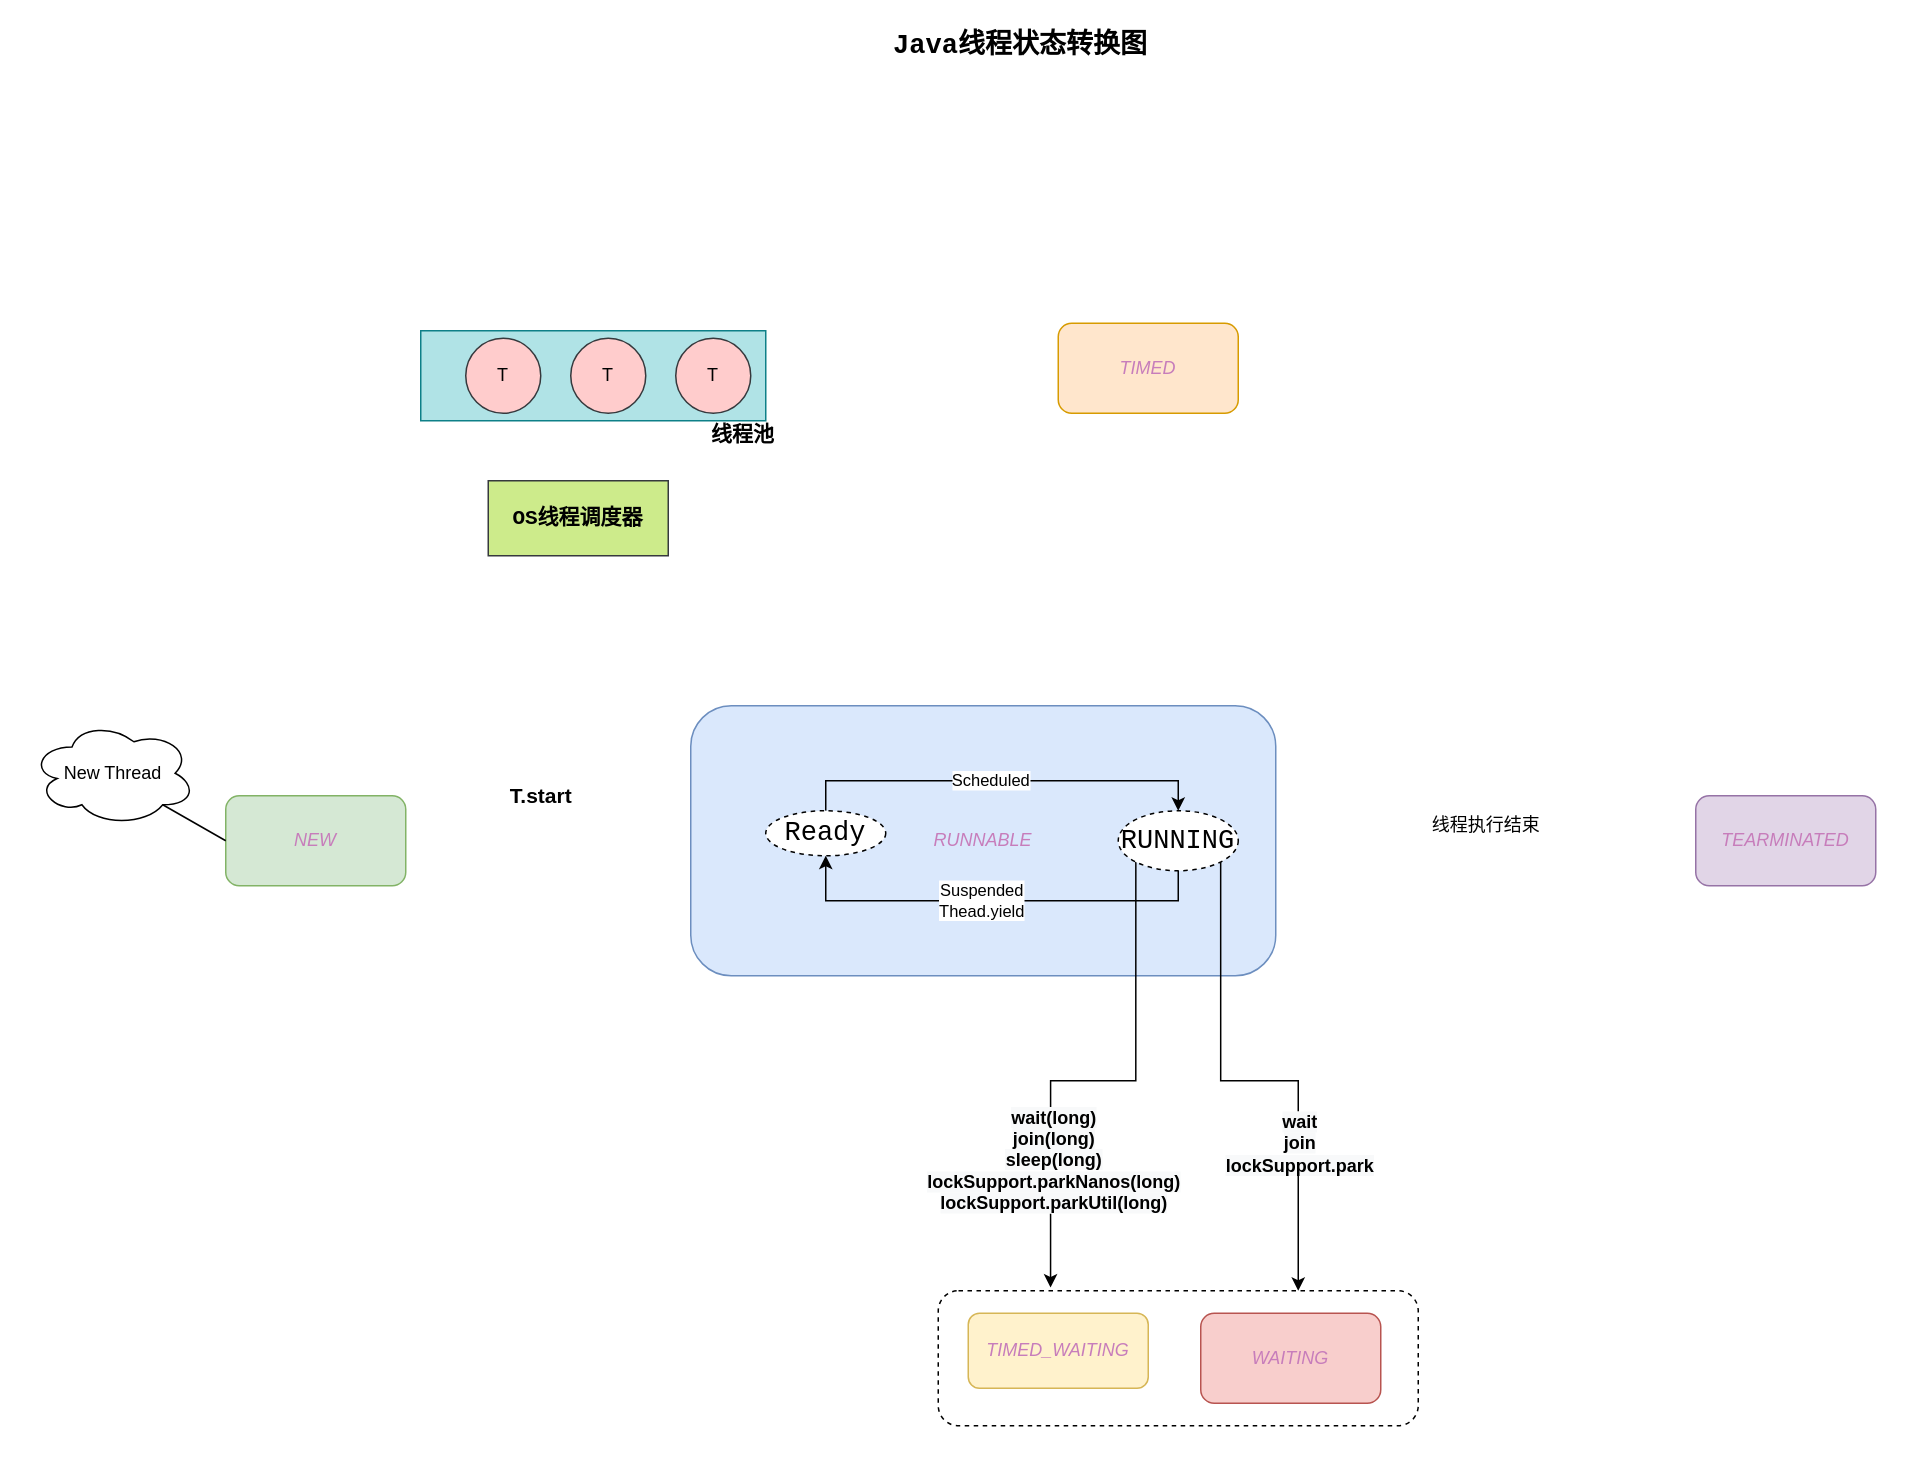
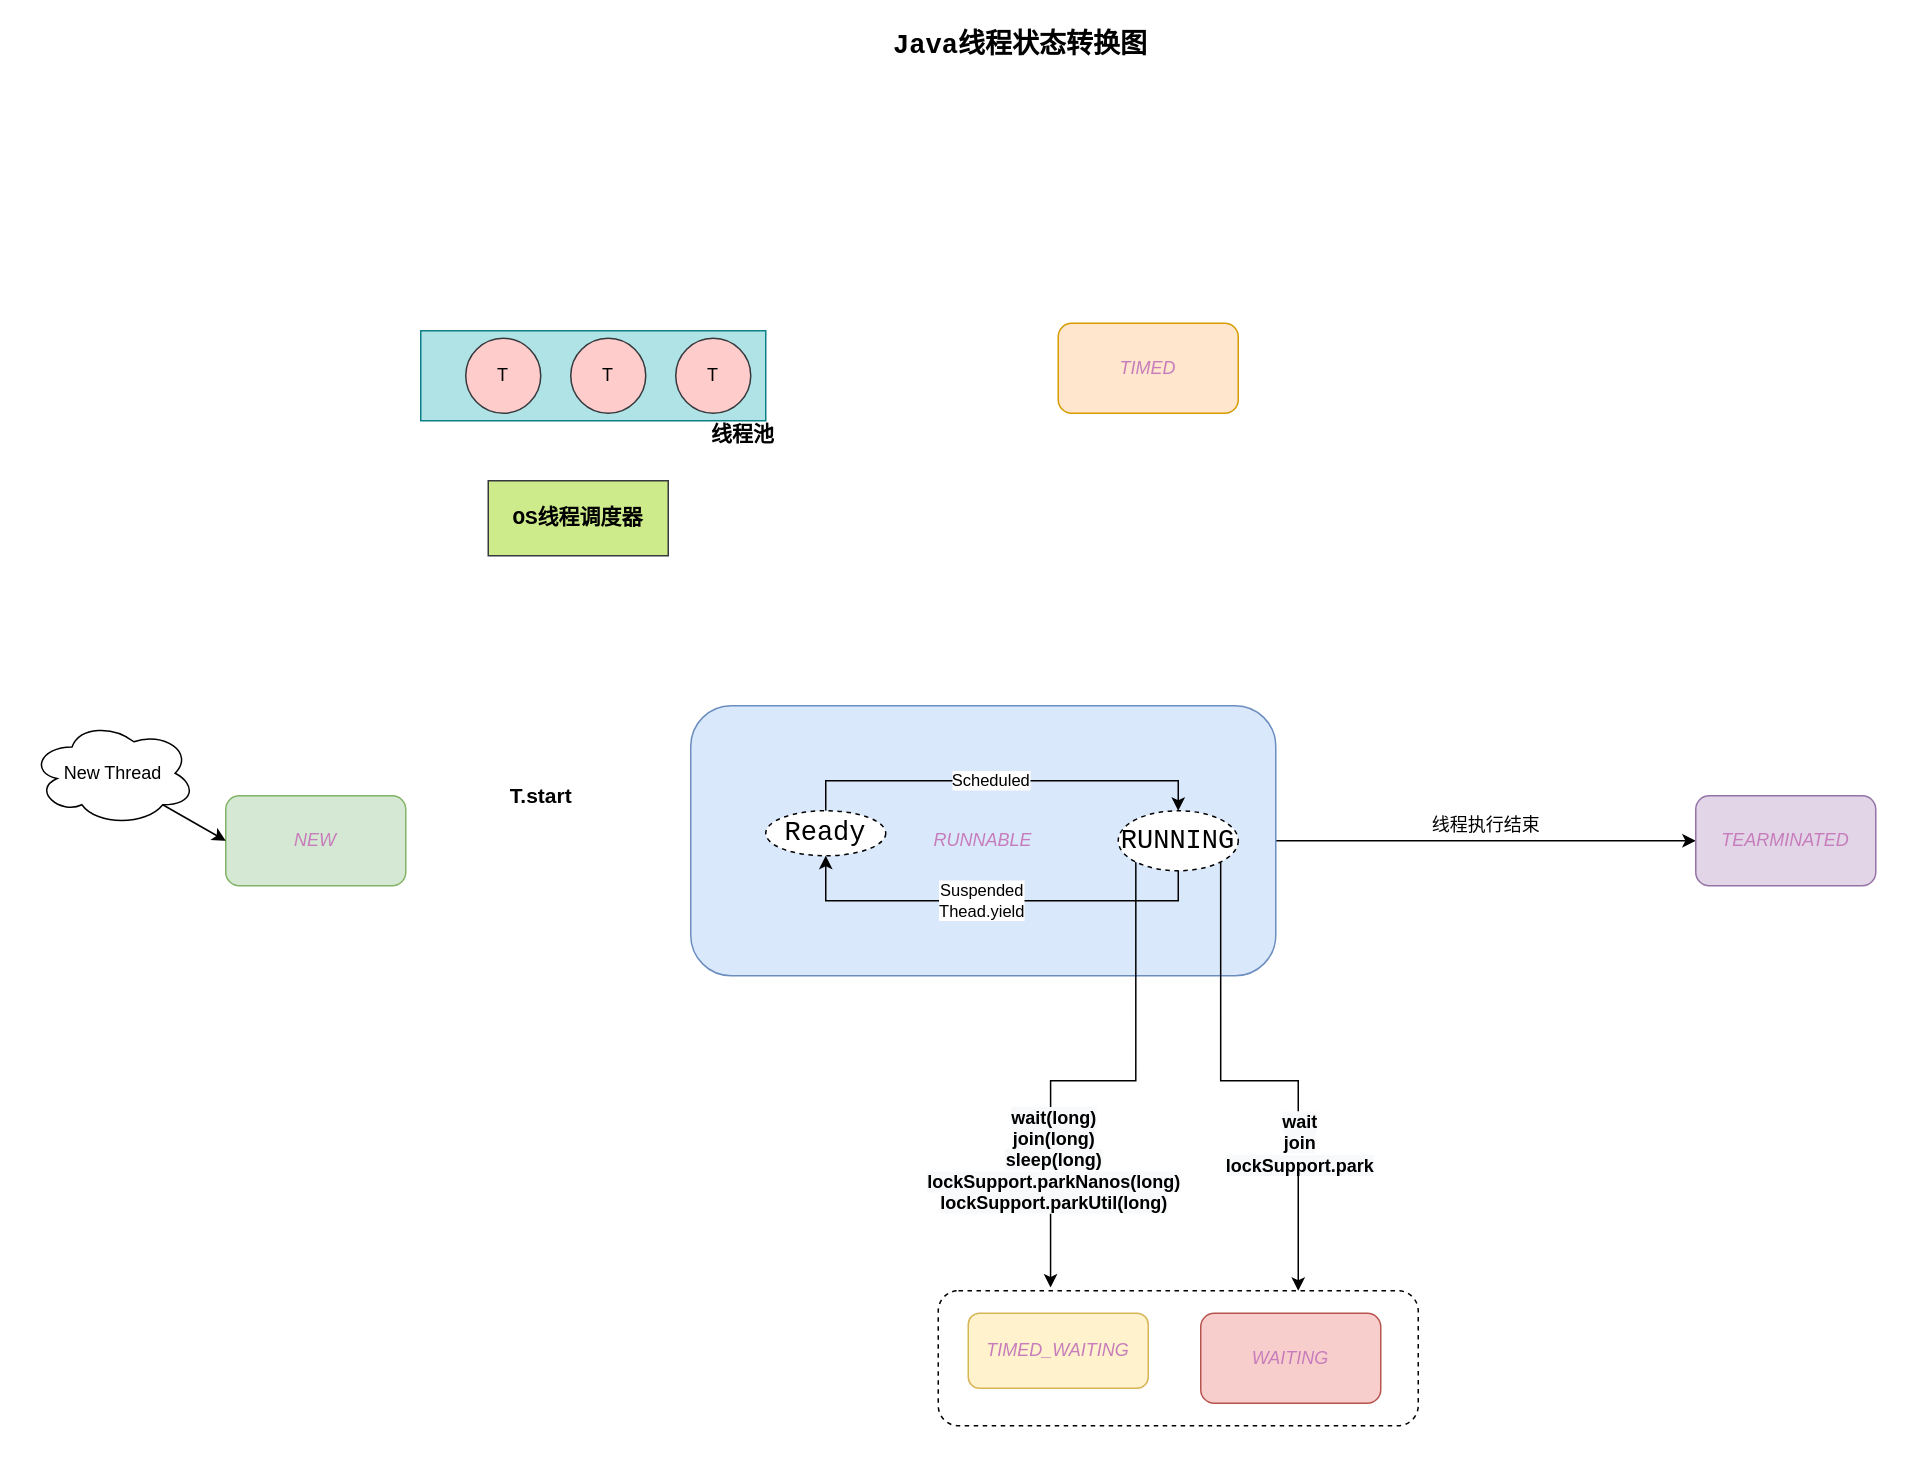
edge "New Thread" -- "NEW": arrowhead none -> classic
edge "RUNNABLE" -> "TEARMINATED": added
